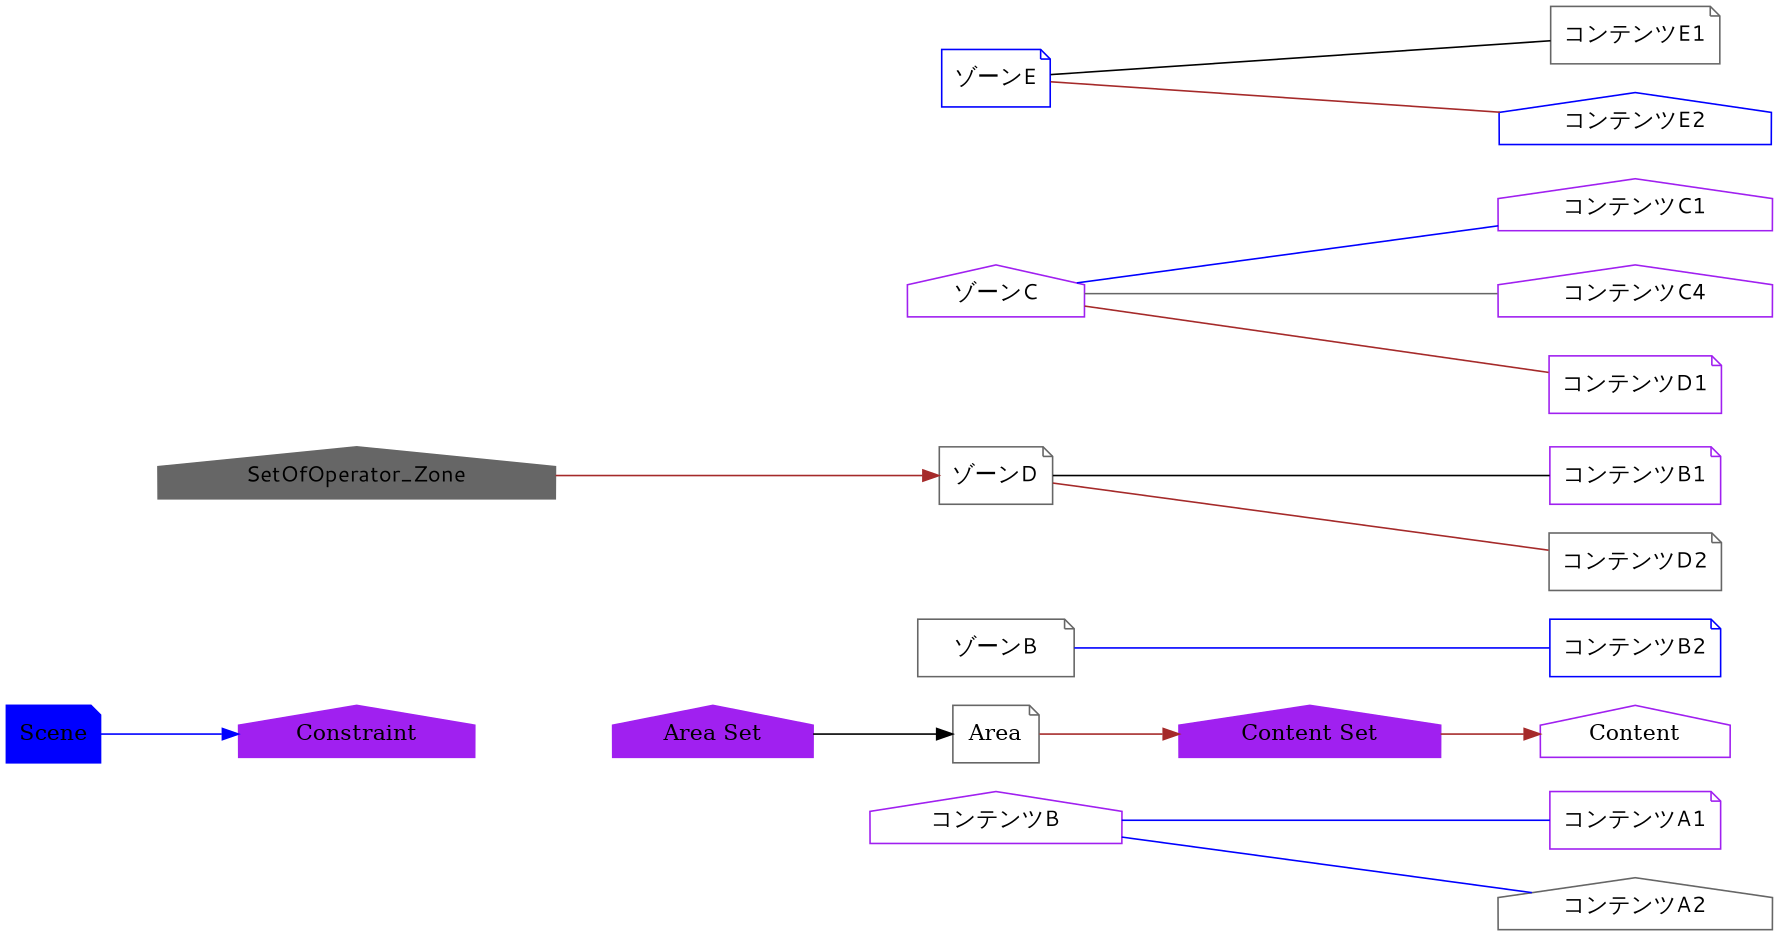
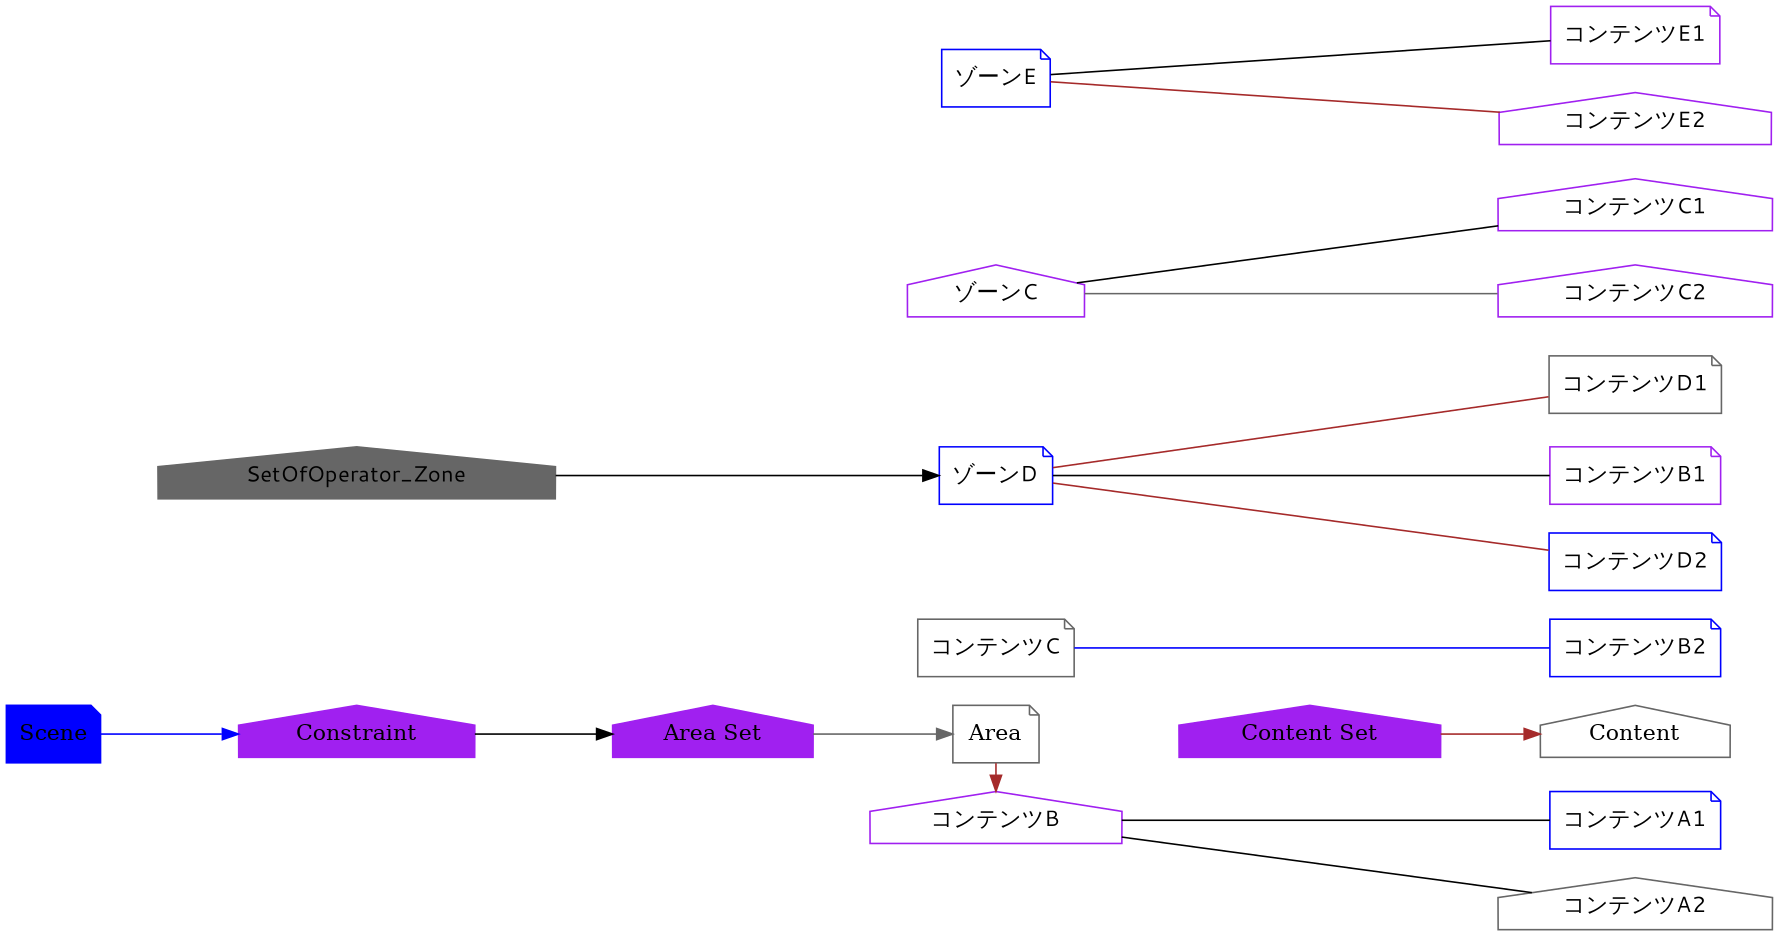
node "コンテンツE1": color gray40 -> purple
node "コンテンツE2": color blue -> purple
edge "コンテンツC1" -- "ゾーンC": color blue -> black
node "コンテンツC4": label "コンテンツC4" -> "コンテンツC2"
edge "ゾーンC" -- "コンテンツD1": now "ゾーンD" -- "コンテンツD1"
node "コンテンツD1": color purple -> gray40
edge "SetOfOperator_Zone" -> "ゾーンD": color brown -> black
node "ゾーンD": color gray40 -> blue
node "コンテンツD2": color gray40 -> blue
node "ゾーンB": label "ゾーンB" -> "コンテンツC"
edge "Constraint" -> "Area Set": added
edge "Area Set" -> "Area": color black -> gray40
edge "Area" -> "Content Set": now "Area" -> "コンテンツB"
node "Content": color purple -> gray40
edge "コンテンツB" -- "コンテンツA1": color blue -> black
node "コンテンツA1": color purple -> blue
edge "コンテンツB" -- "コンテンツA2": color blue -> black
